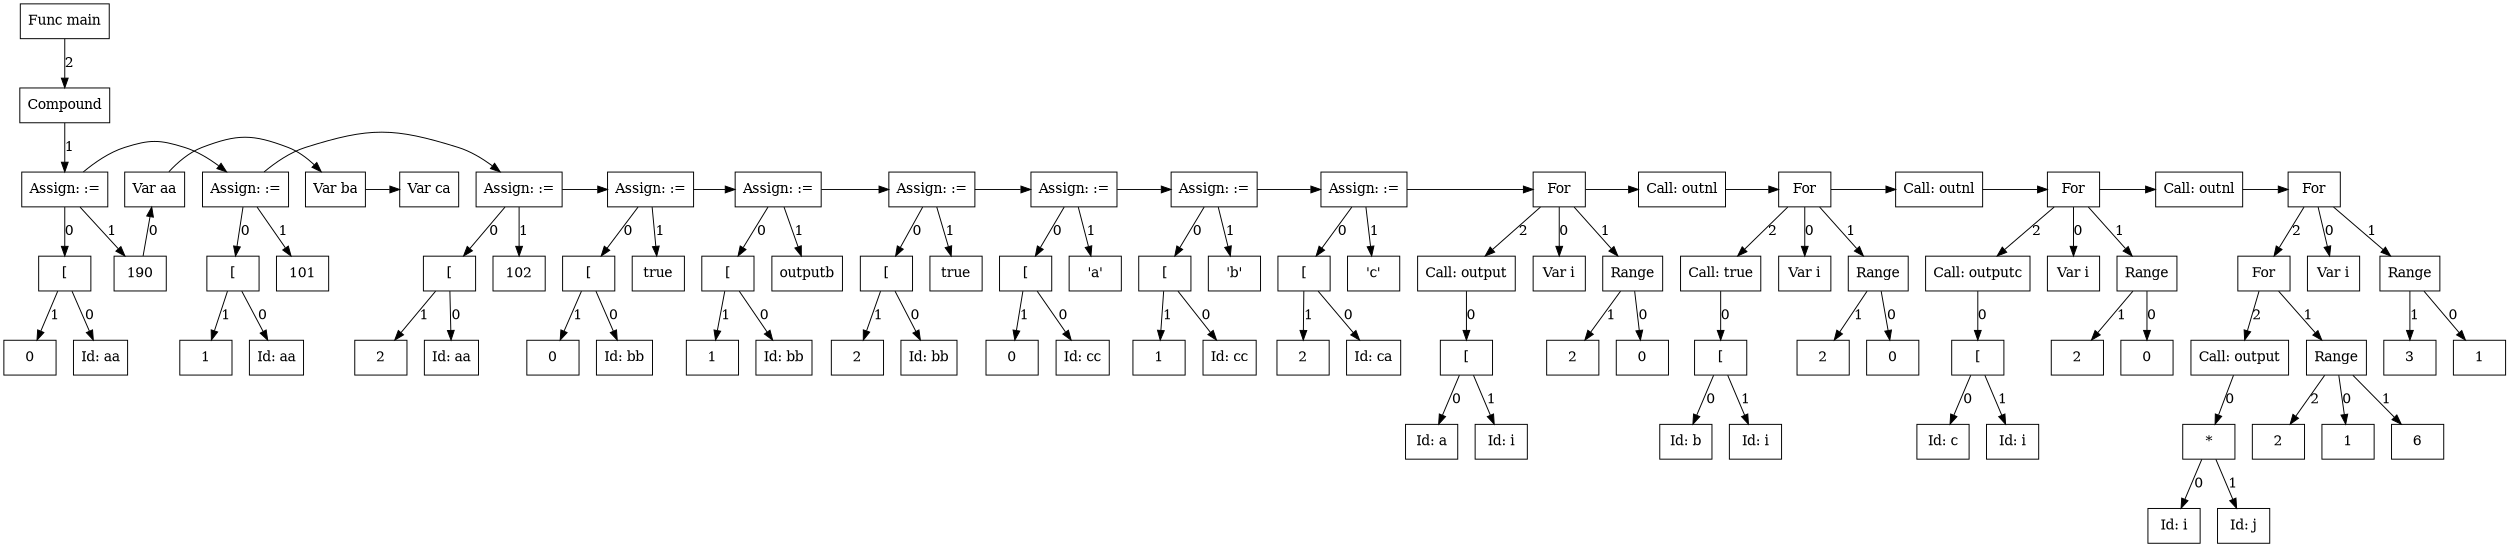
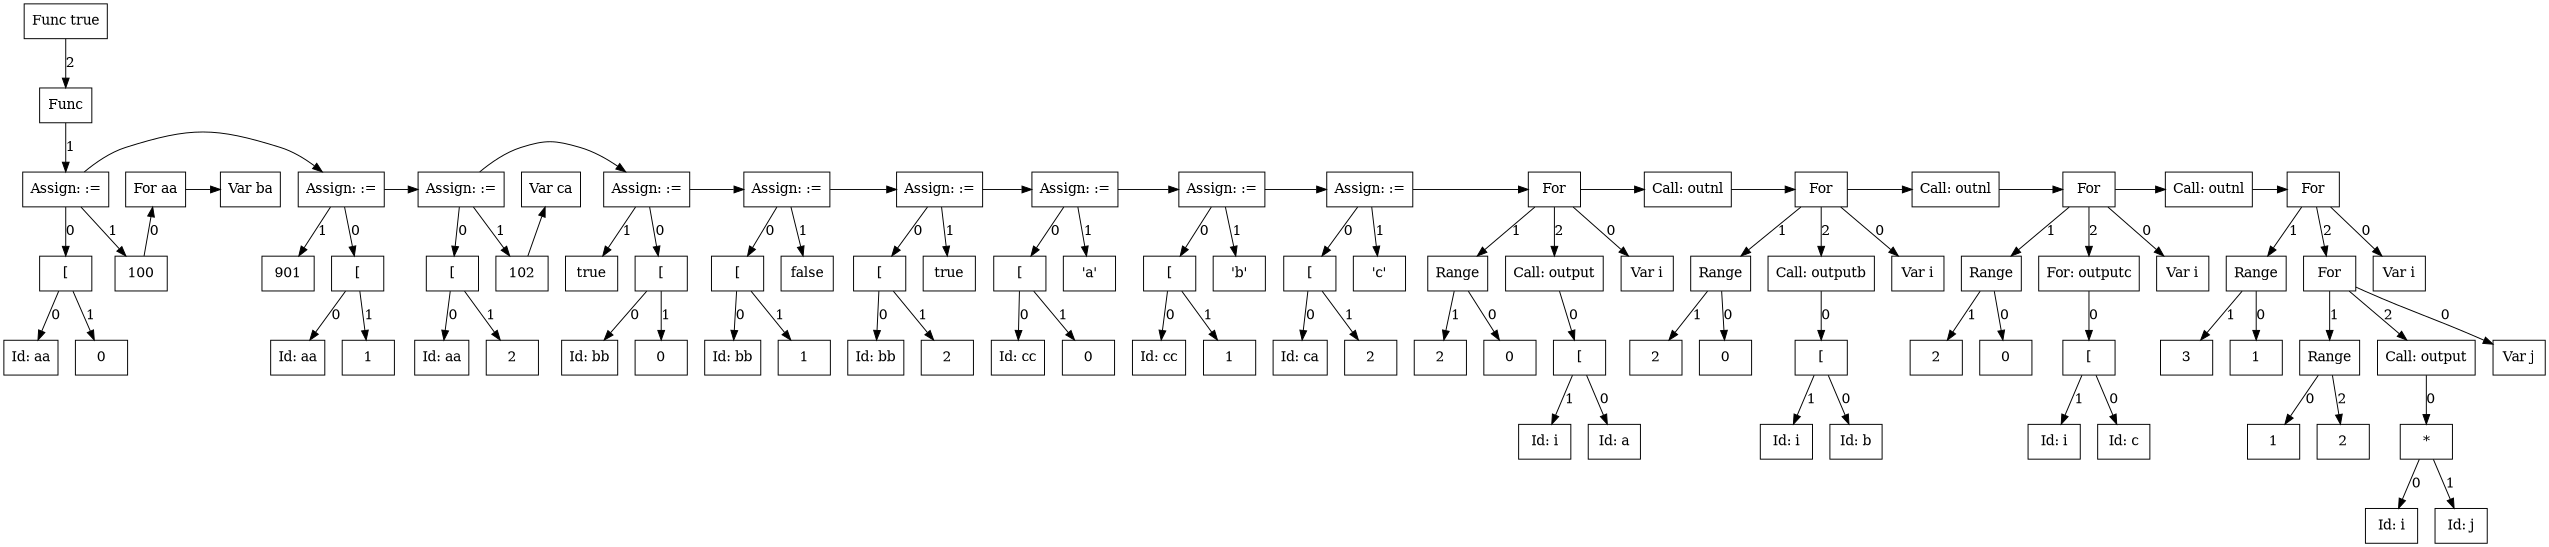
node "Func main": label "Func main" -> "Func true"
node "Compound": label "Compound" -> "Func"
node "Var aa": label "Var aa" -> "For aa"
edge "Var ba" -> "Var ca": now "102" -> "Var ca"
node "190": label "190" -> "100"
node "101": label "101" -> "901"
node "outputb": label "outputb" -> "false"
node "Call: true": label "Call: true" -> "Call: outputb"
node "Call: outputc": label "Call: outputc" -> "For: outputc"
node "Var j": added
node "6": removed
